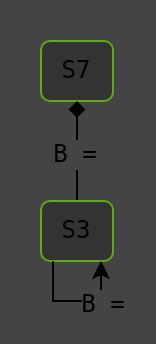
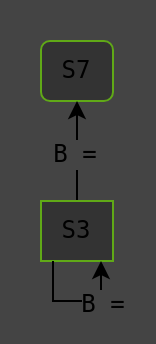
edge "S3" -> "S7": arrowhead diamond -> classic
node "S3": shape rounded rectangle -> rectangle
